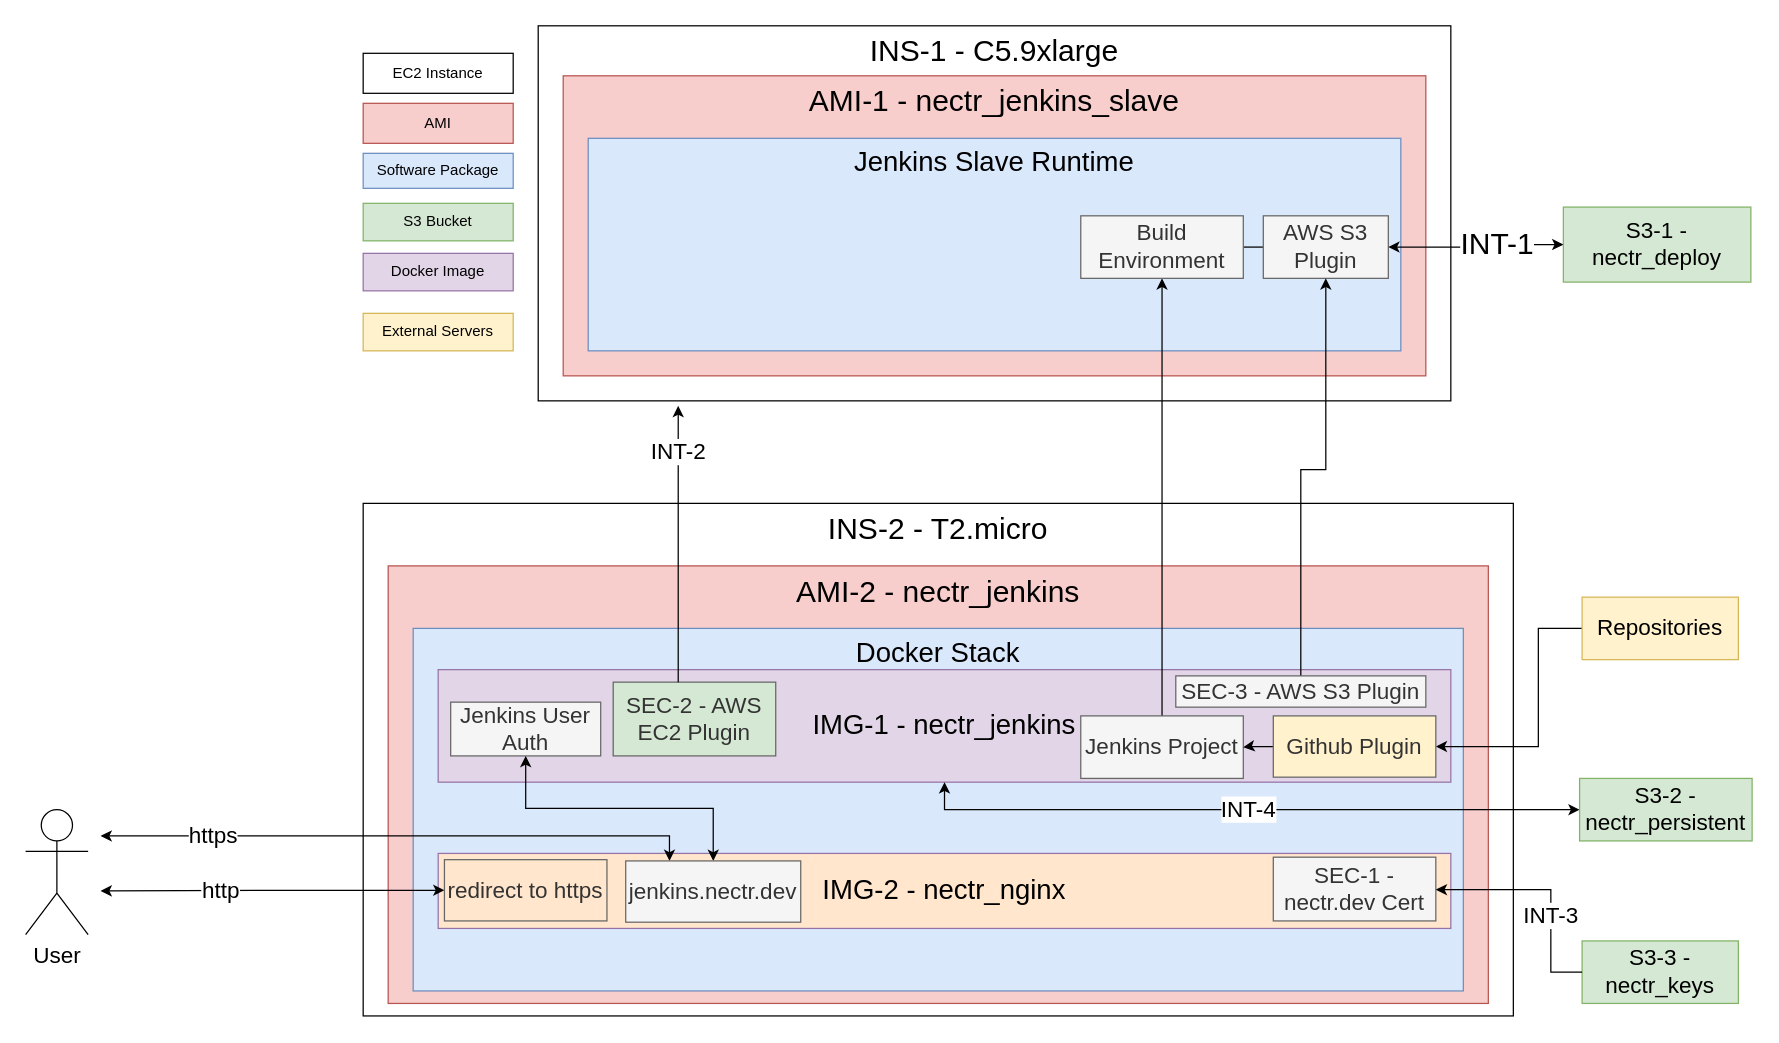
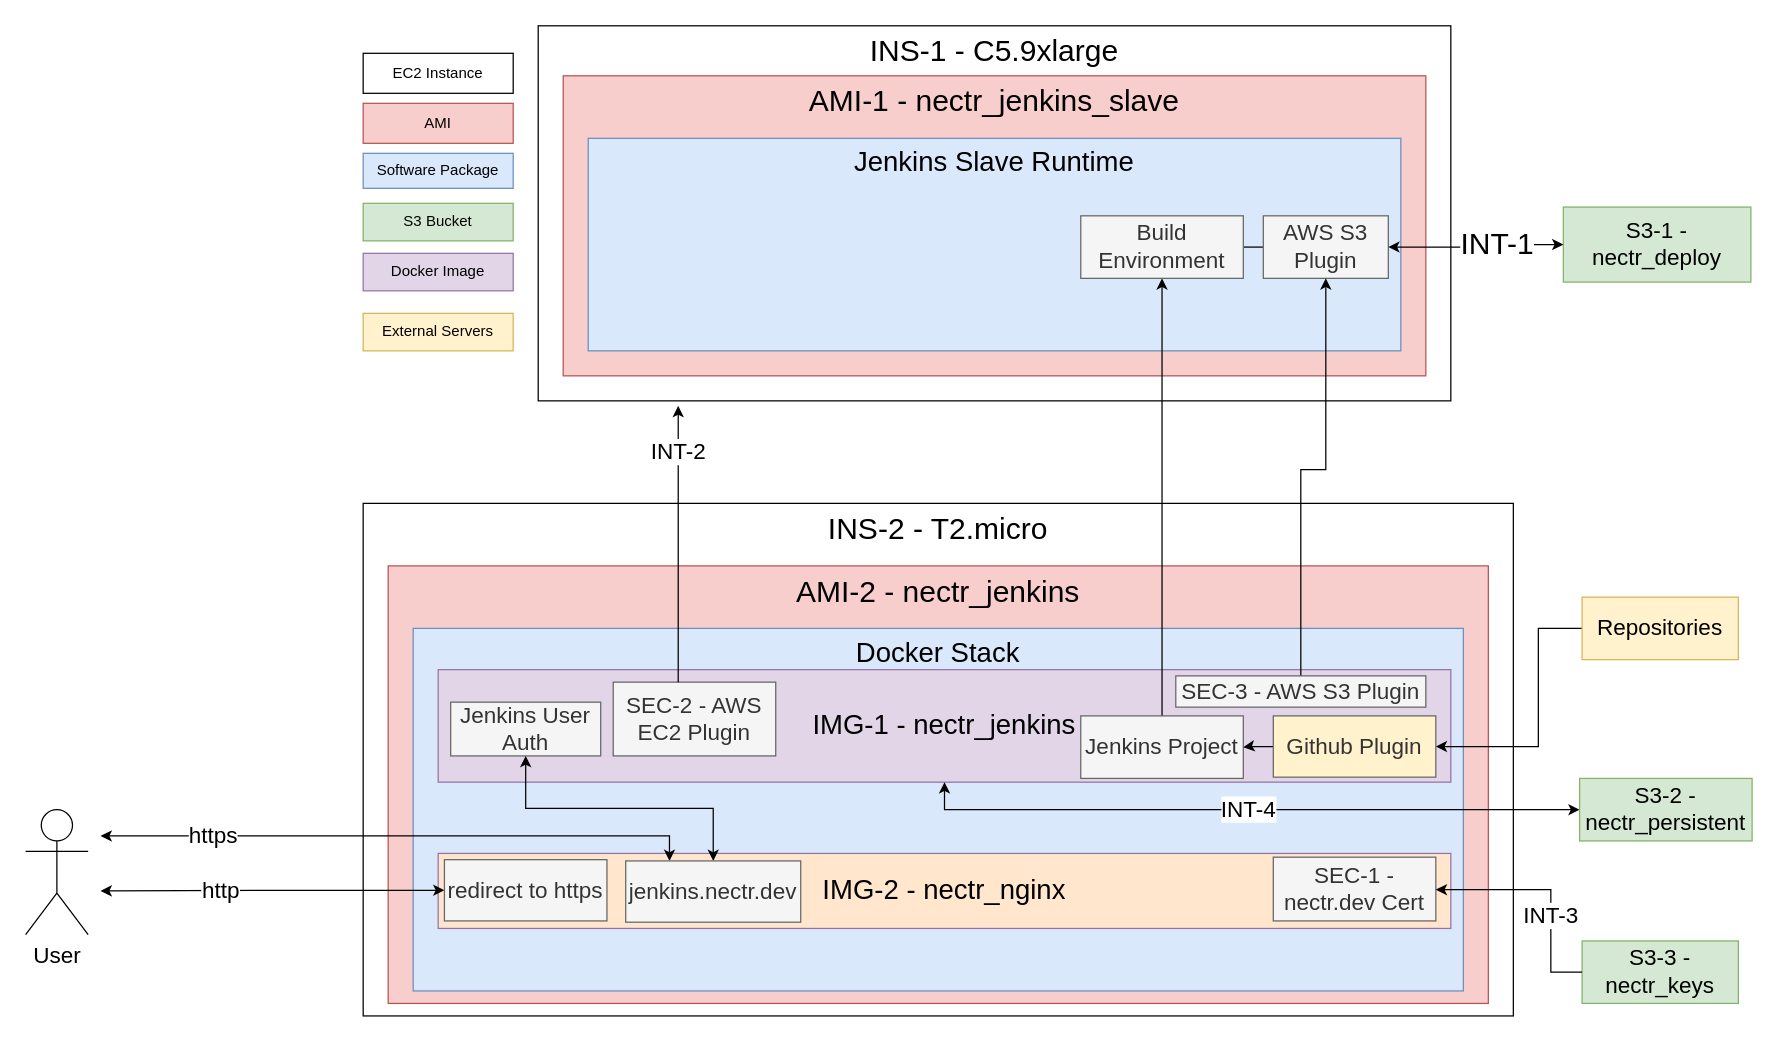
node "SEC-2 - AWS EC2 Plugin": fillcolor #d5e8d4 -> #f5f5f5
node "redirect to https": fillcolor #ffe6cc -> #f5f5f5
